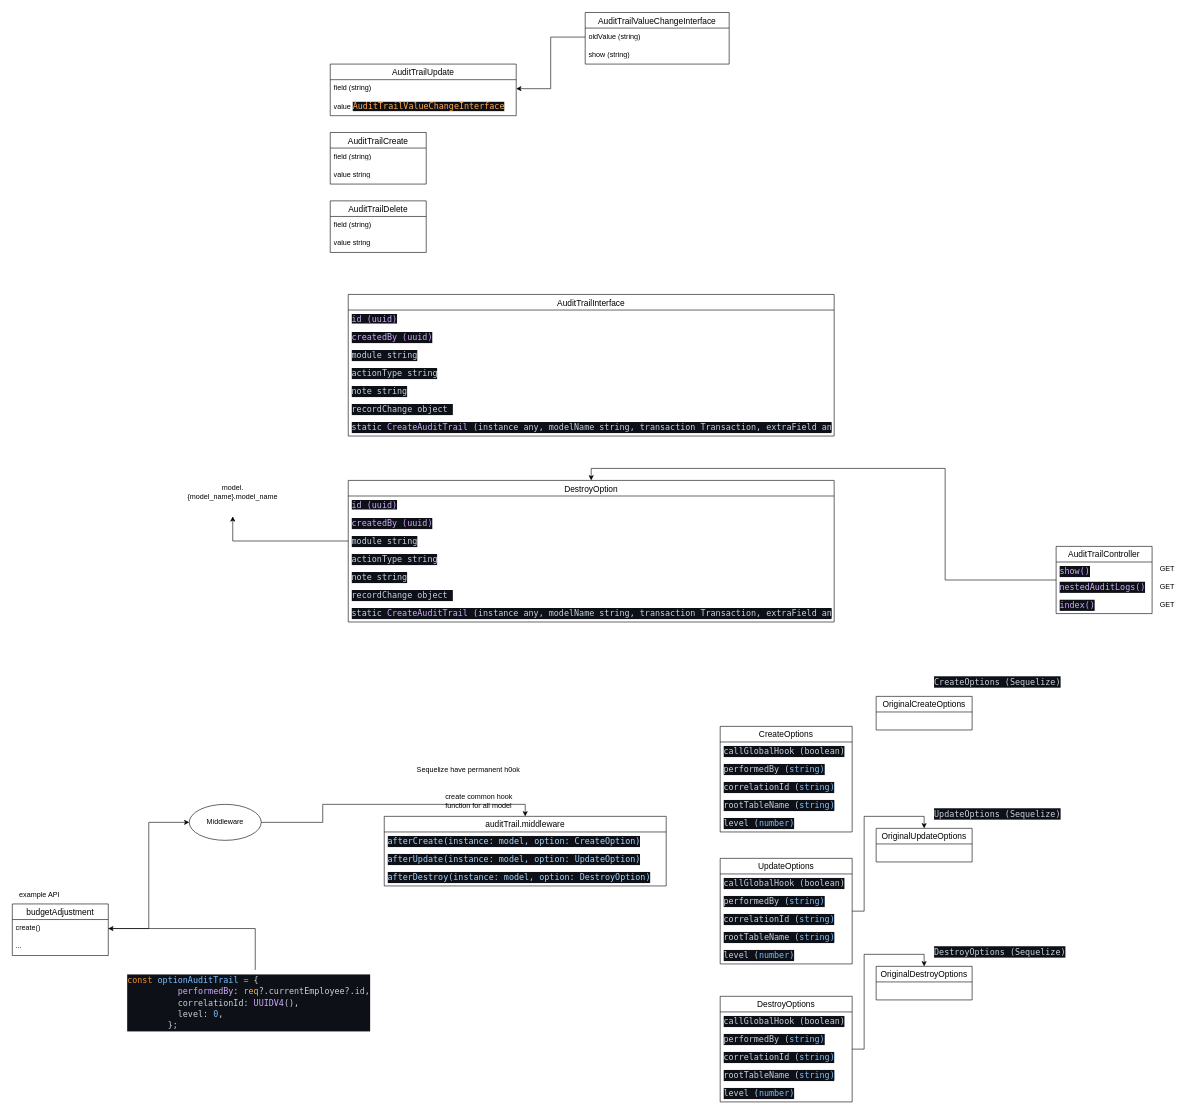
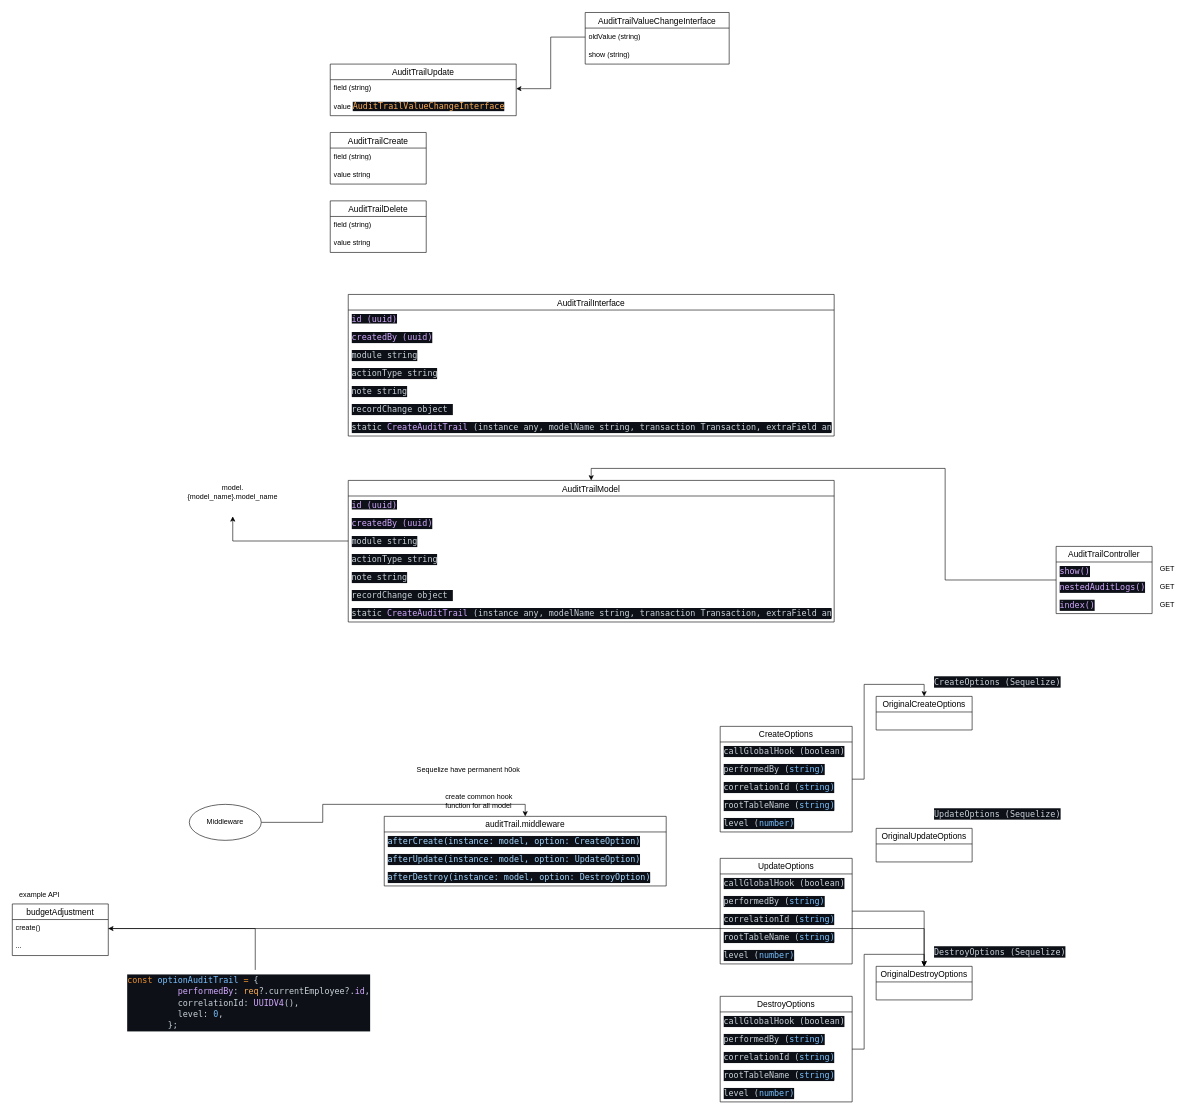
node "DestroyOption": label "DestroyOption" -> "AuditTrailModel"
edge "CreateOptions" -> "OriginalCreateOptions": added
edge "UpdateOptions" -> "OriginalUpdateOptions": now "UpdateOptions" -> "OriginalDestroyOptions"
edge "create()" -> "Middleware": now "create()" -> "OriginalDestroyOptions"
